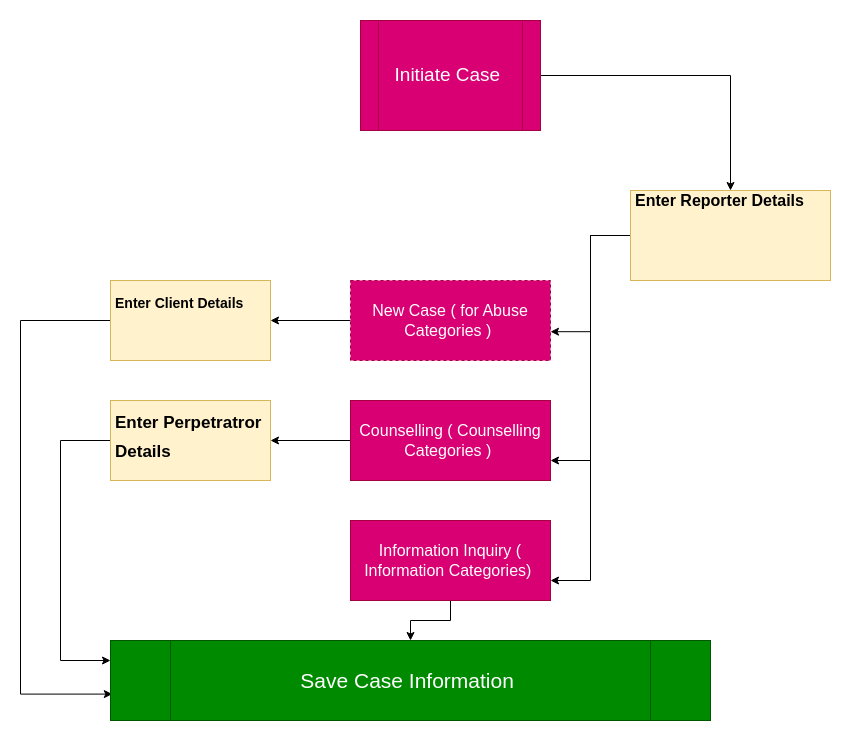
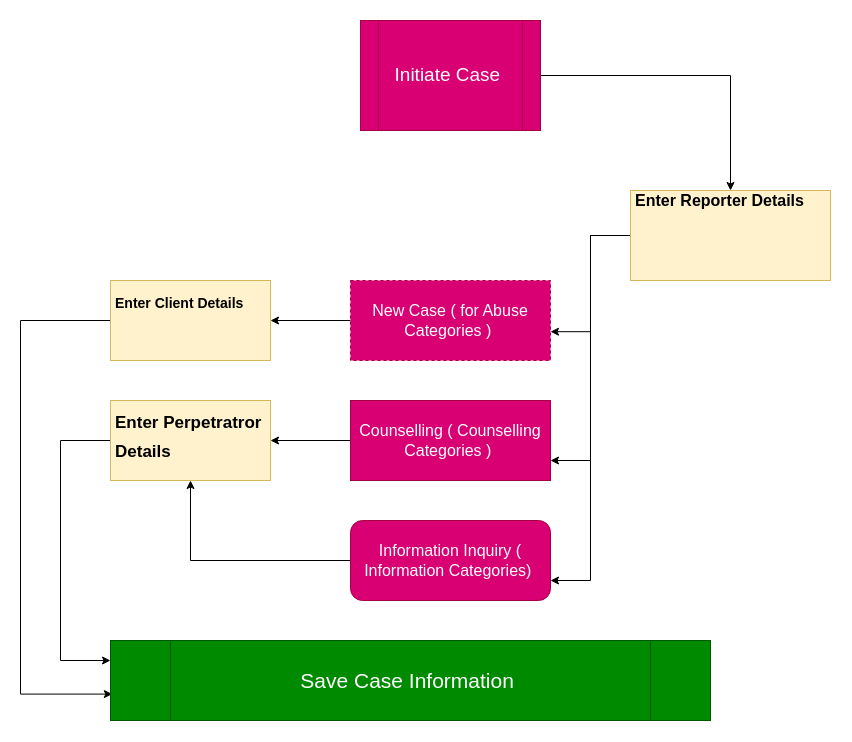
node "Information Inquiry ( Information Categories)": shape rectangle -> rounded rectangle
edge "Information Inquiry ( Information Categories)" -> "Save Case Information": now "Information Inquiry ( Information Categories)" -> "Enter Perpetratror Details"
